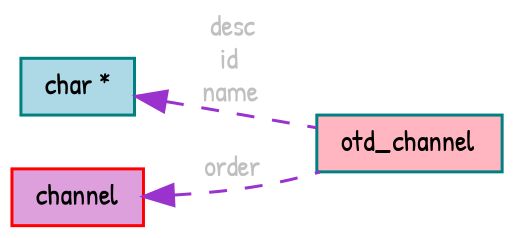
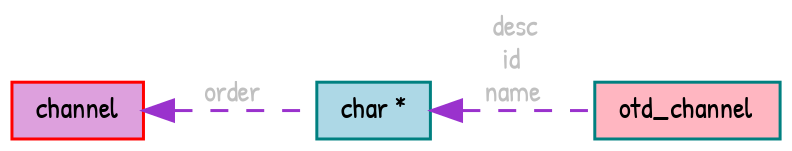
edge "otd_channel" -> "channel": now "char *" -> "channel"
